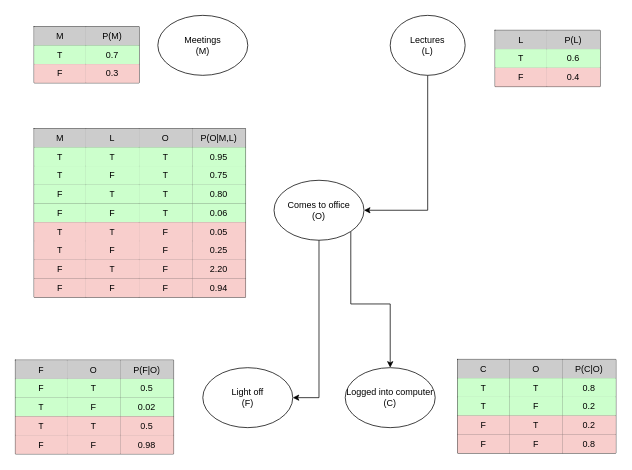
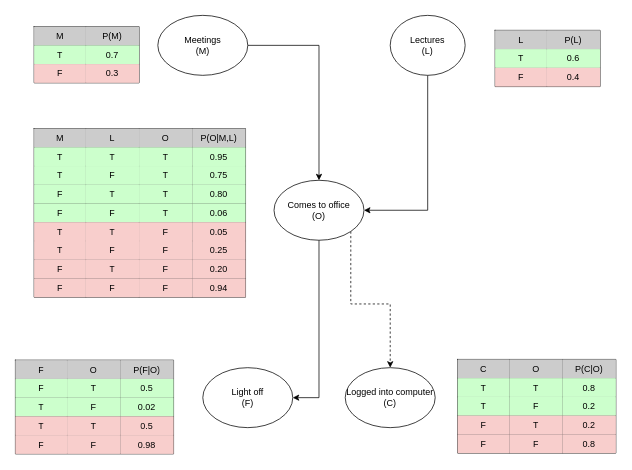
edge "Meetings (M)" -> "Comes to office (O)": added
node "2.20": label "2.20" -> "0.20"
edge "Comes to office (O)" -> "Logged into computer (C)": style solid -> dashed
